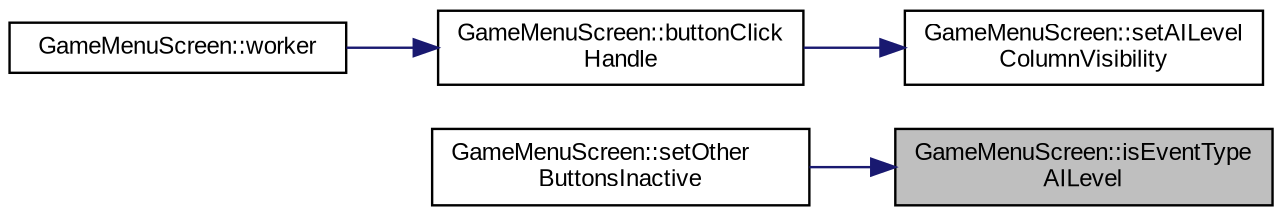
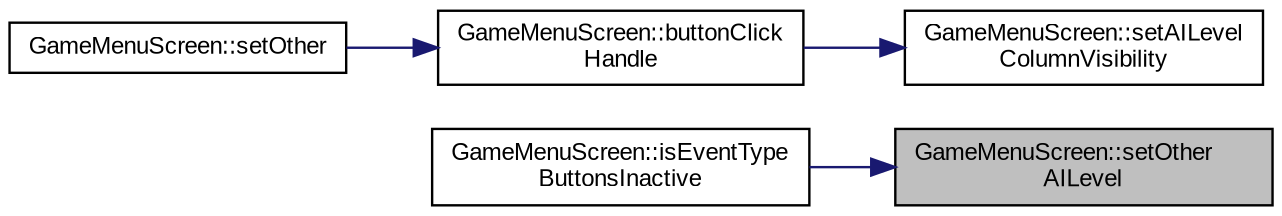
node "GameMenuScreen::worker": label "GameMenuScreen::worker" -> "GameMenuScreen::setOther"
node "GameMenuScreen::setOther ButtonsInactive": label "GameMenuScreen::setOther ButtonsInactive" -> "GameMenuScreen::isEventType ButtonsInactive"
node "GameMenuScreen::isEventType AILevel": label "GameMenuScreen::isEventType AILevel" -> "GameMenuScreen::setOther AILevel"
